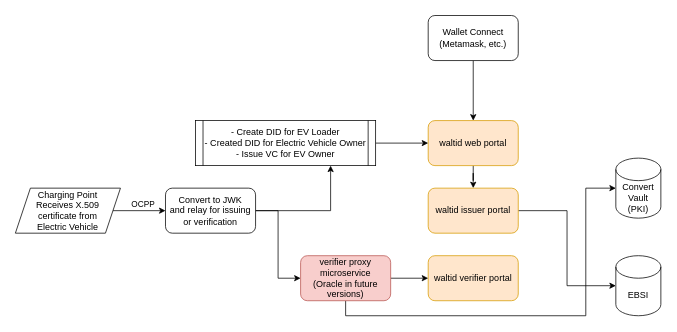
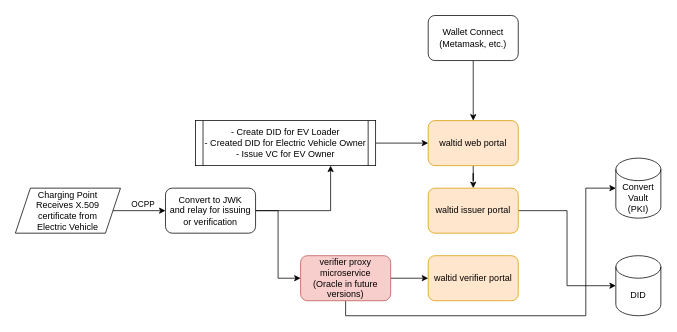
node "EBSI": label "EBSI" -> "DID"
